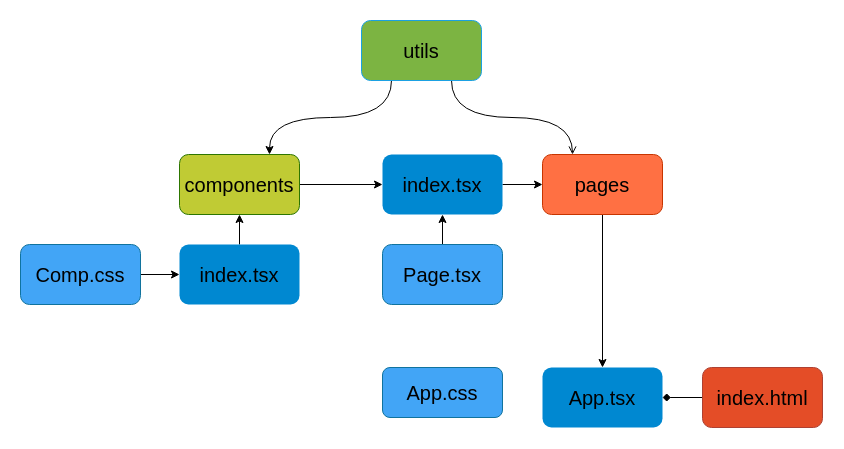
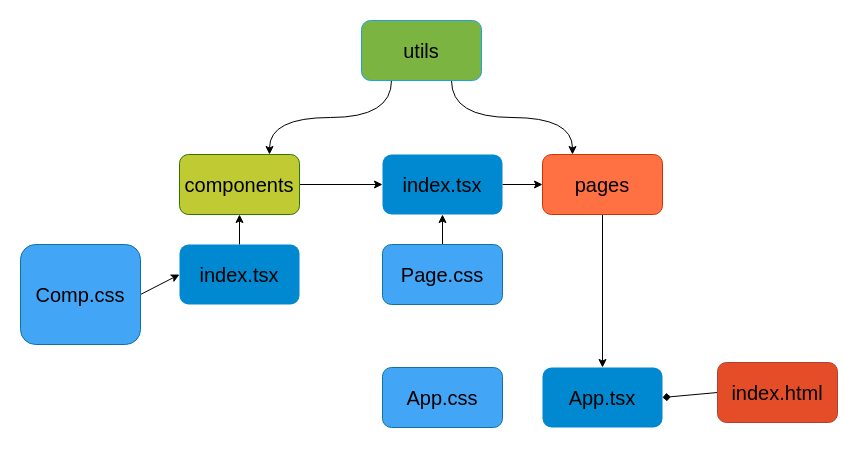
edge "utils" -> "pages": arrowhead open -> classic
node "Comp.css": size 120x60 -> 120x100
node "Page.tsx": label "Page.tsx" -> "Page.css"
node "App.css": size 120x50 -> 120x60
node "index.html": moved (763, 398) -> (778, 393)
